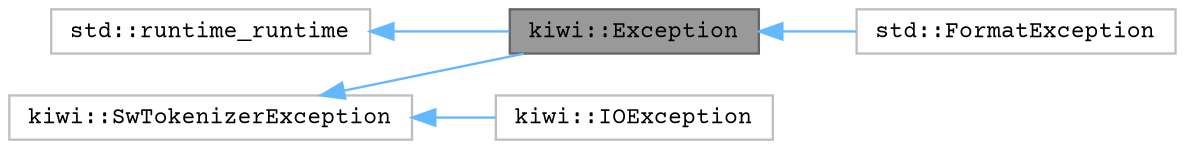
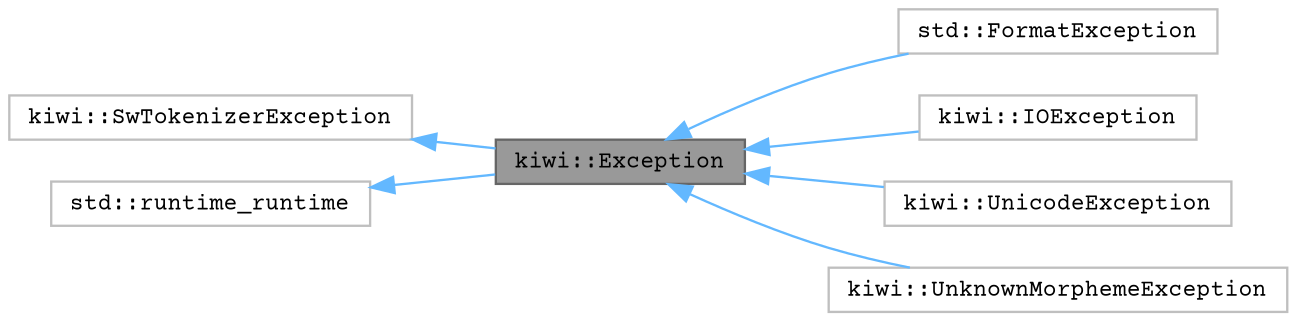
edge "kiwi::IOException" -> "kiwi::SwTokenizerException": now "kiwi::IOException" -> "kiwi::Exception"
node "kiwi::UnicodeException": added
node "kiwi::UnknownMorphemeException": added
